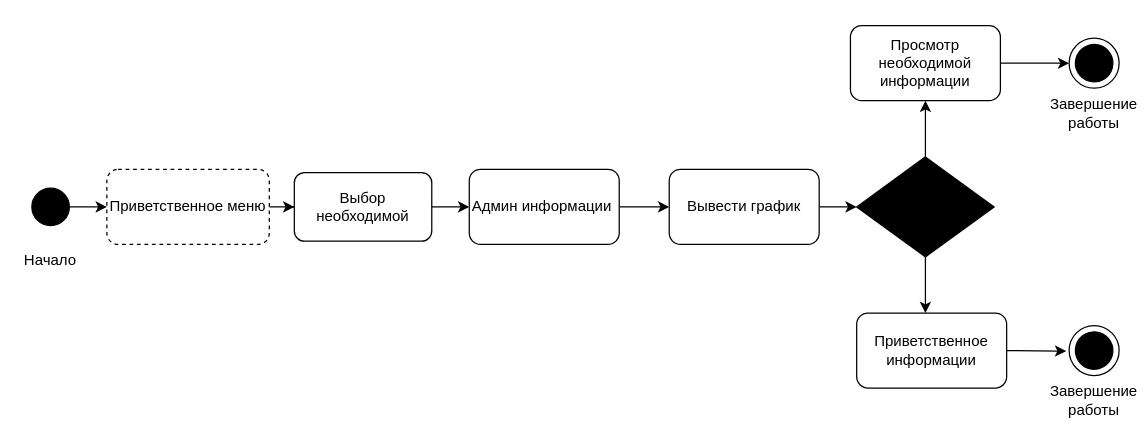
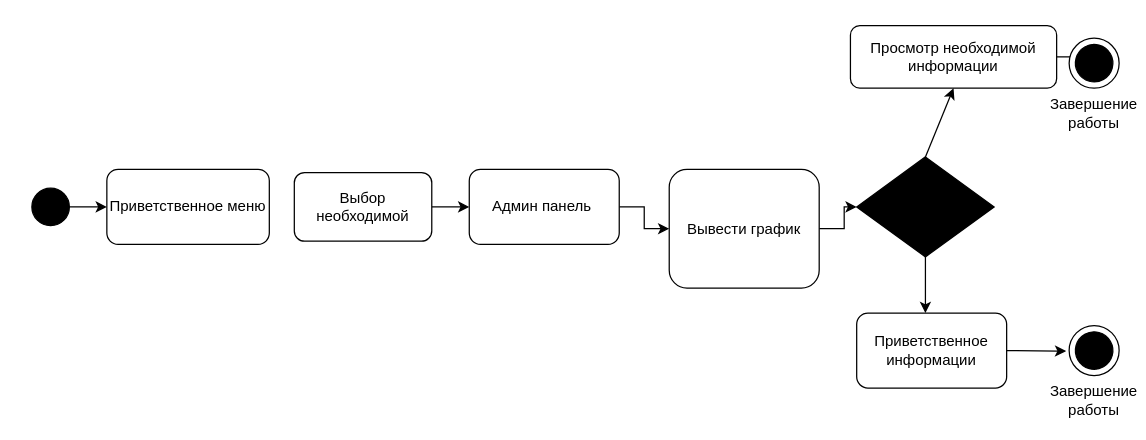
node "Просмотр необходимой информации": size 150x75 -> 206x63
node "Приветственное меню": style dashed -> solid
edge "Приветственное меню" -> "Выбор необходимой": removed
node "Админ информации": label "Админ информации" -> "Админ панель"
node "Вывести график": size 150x75 -> 150x119
node "Начало": removed
